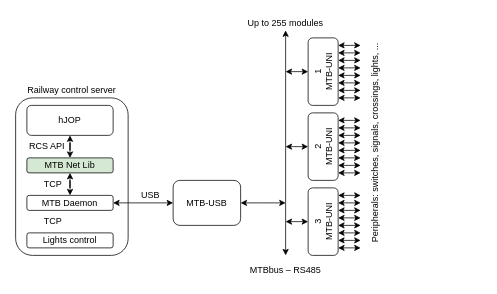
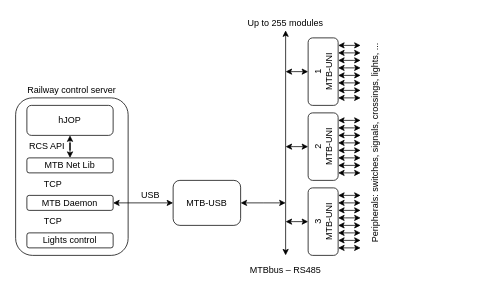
node "MTB Net Lib": fillcolor #d5e8d4 -> #ffffff
edge "MTB Net Lib" -- "MTB Daemon": removed
